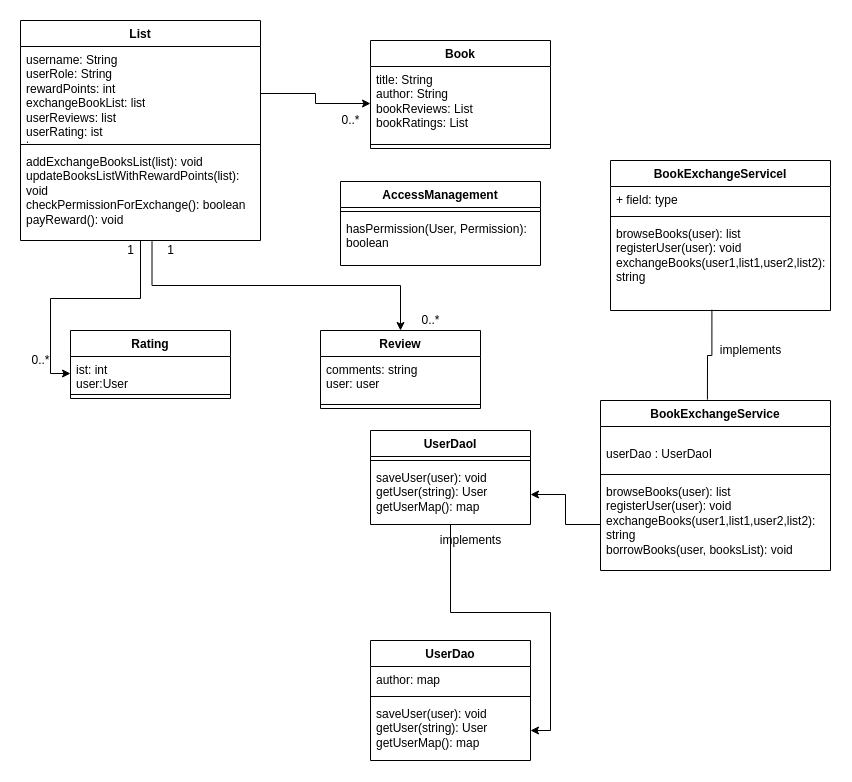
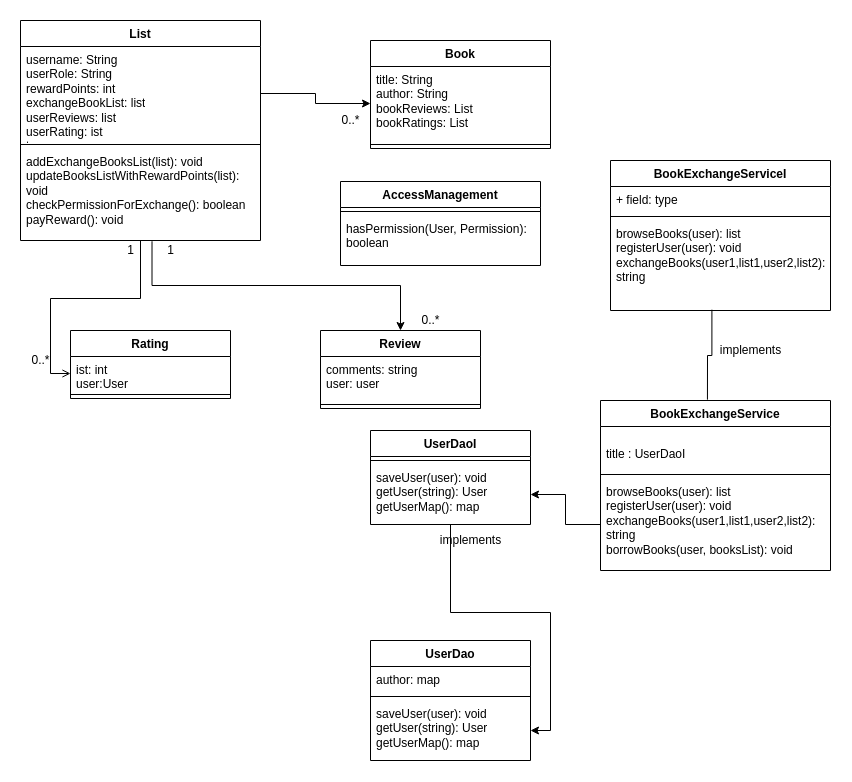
edge "List" -> "ist: int user:User": arrowhead classic -> open
node "userDao : UserDaoI": label "userDao : UserDaoI" -> "title : UserDaoI"
